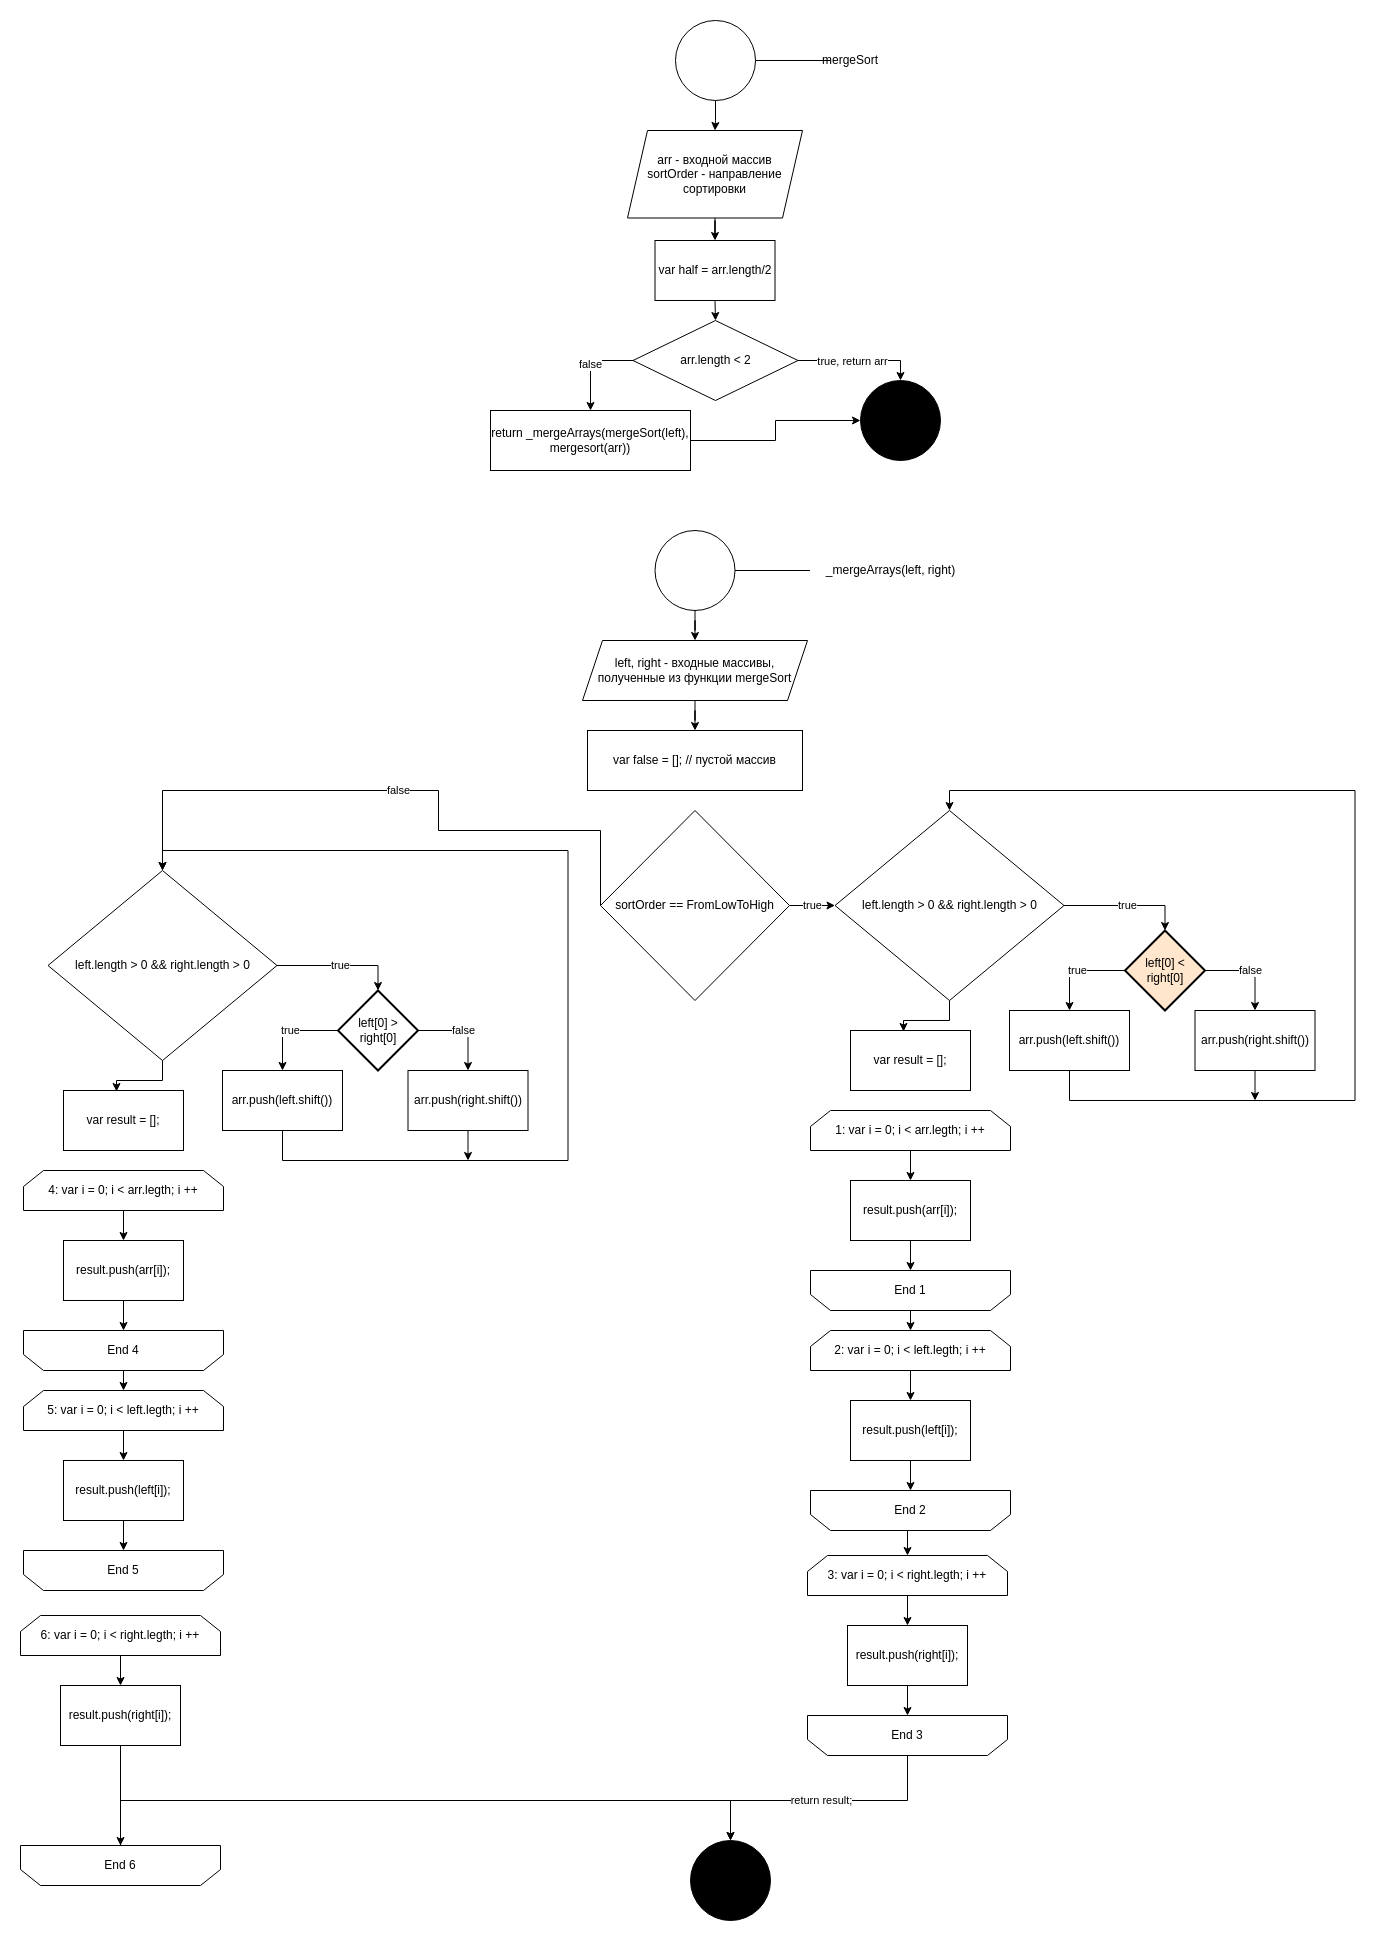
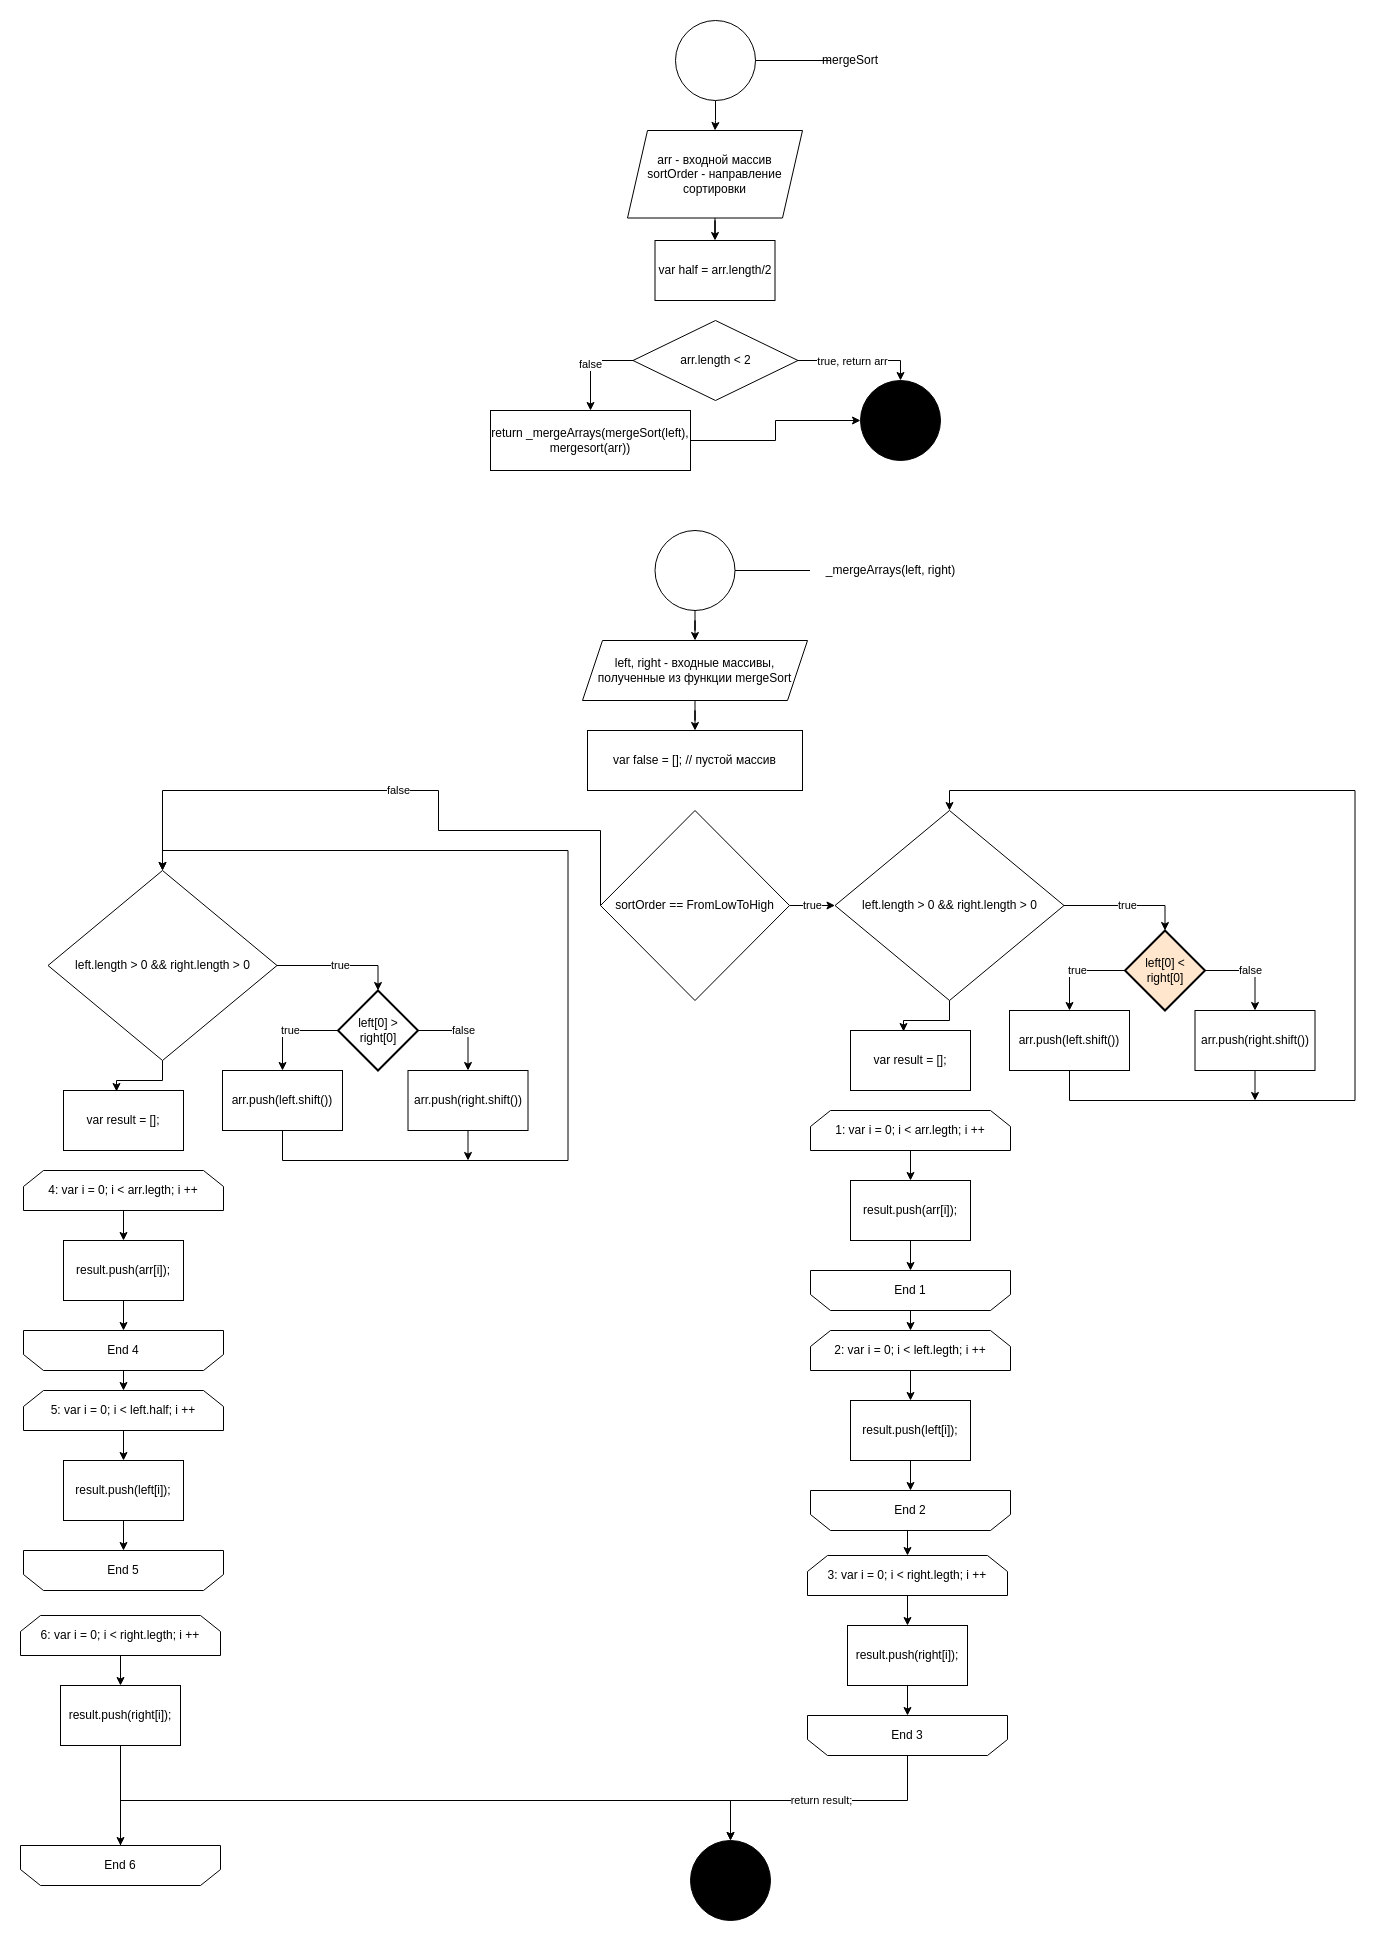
edge "var half = arr.length/2" -> "arr.length < 2": removed
node "5: var i = 0; i < left.legth; i ++": label "5: var i = 0; i < left.legth; i ++" -> "5: var i = 0; i < left.half; i ++"
